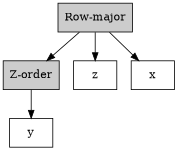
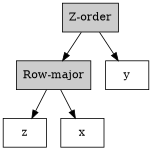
edge "Row-major" -> "Z-order": reversed
